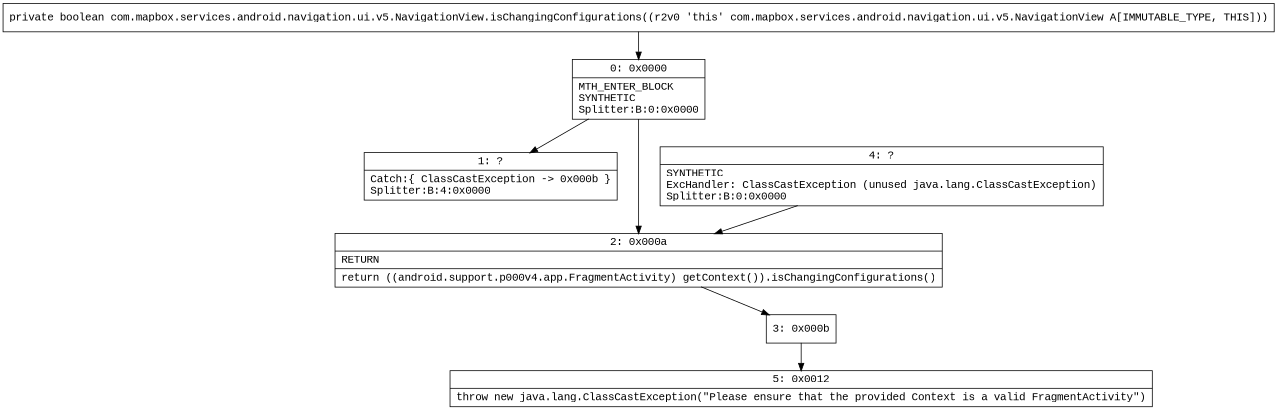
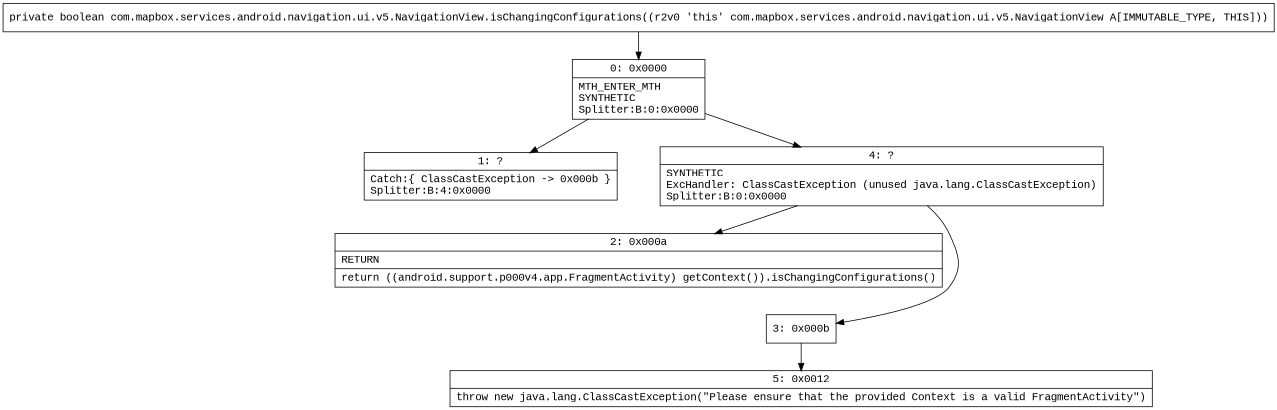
node "0: 0x0000": text "MTH_ENTER_BLOCK" -> "MTH_ENTER_MTH"
edge "0: 0x0000" -> "2: 0x000a": now "0: 0x0000" -> "4: ?"
edge "2: 0x000a" -> "3: 0x000b": now "4: ?" -> "3: 0x000b"
